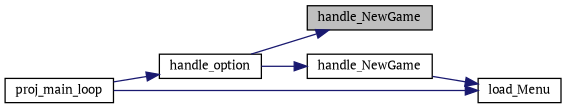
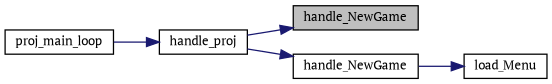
node "handle_option": label "handle_option" -> "handle_proj"
edge "proj_main_loop" -> "load_Menu": removed
